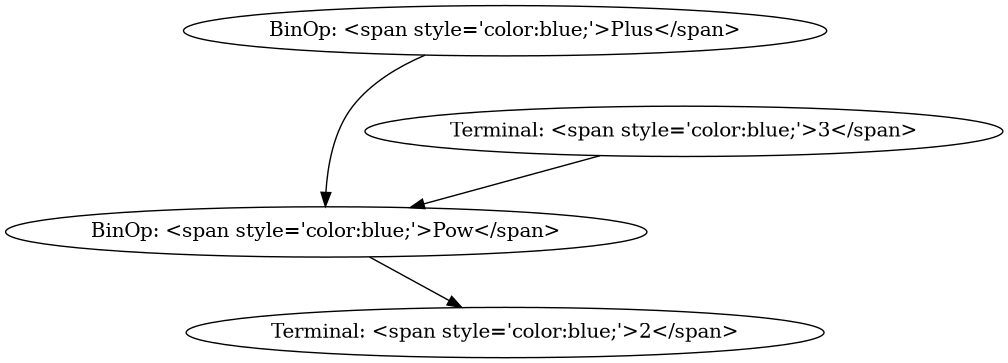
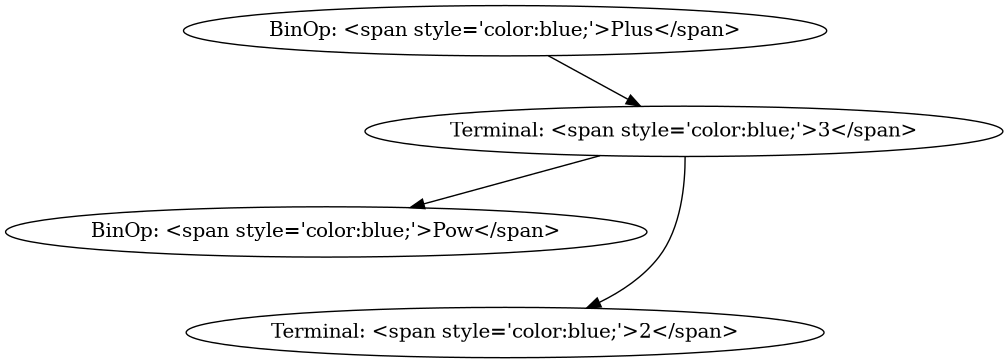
edge "BinOp: <span style='color:blue;'>Plus</span>" -> "BinOp: <span style='color:blue;'>Pow</span>": now "BinOp: <span style='color:blue;'>Plus</span>" -> "Terminal: <span style='color:blue;'>3</span>"
edge "BinOp: <span style='color:blue;'>Pow</span>" -> "Terminal: <span style='color:blue;'>2</span>": now "Terminal: <span style='color:blue;'>3</span>" -> "Terminal: <span style='color:blue;'>2</span>"
